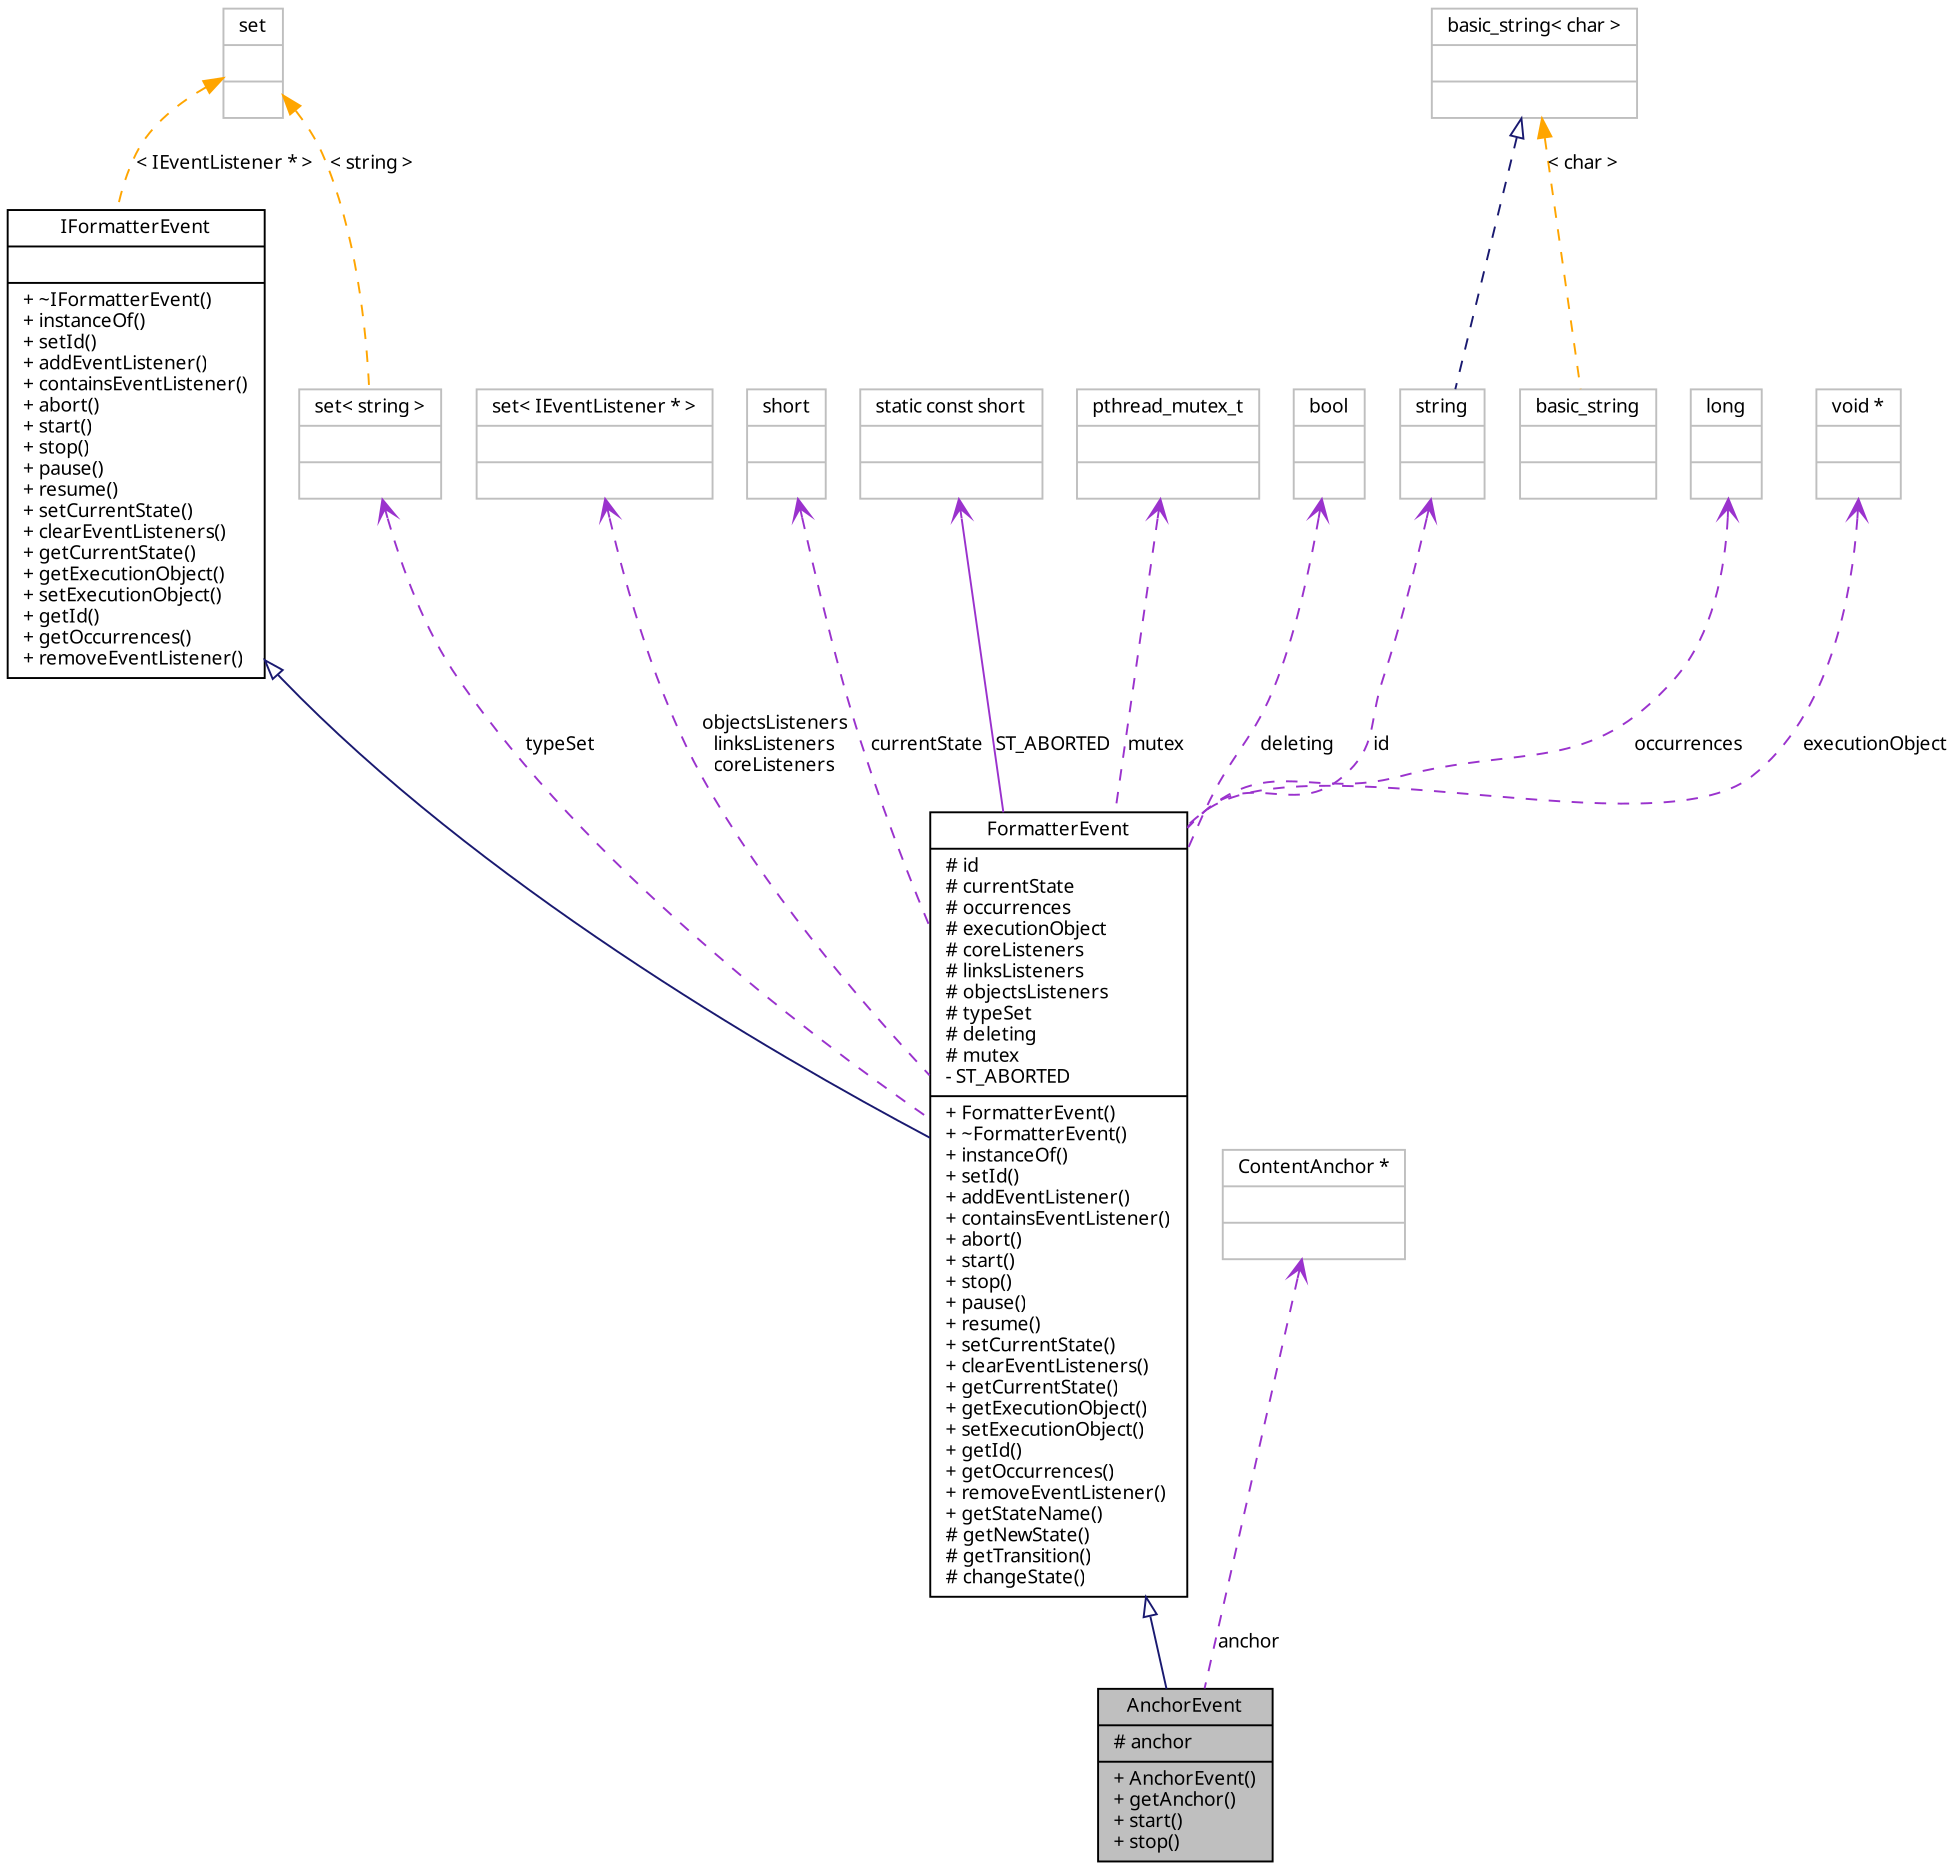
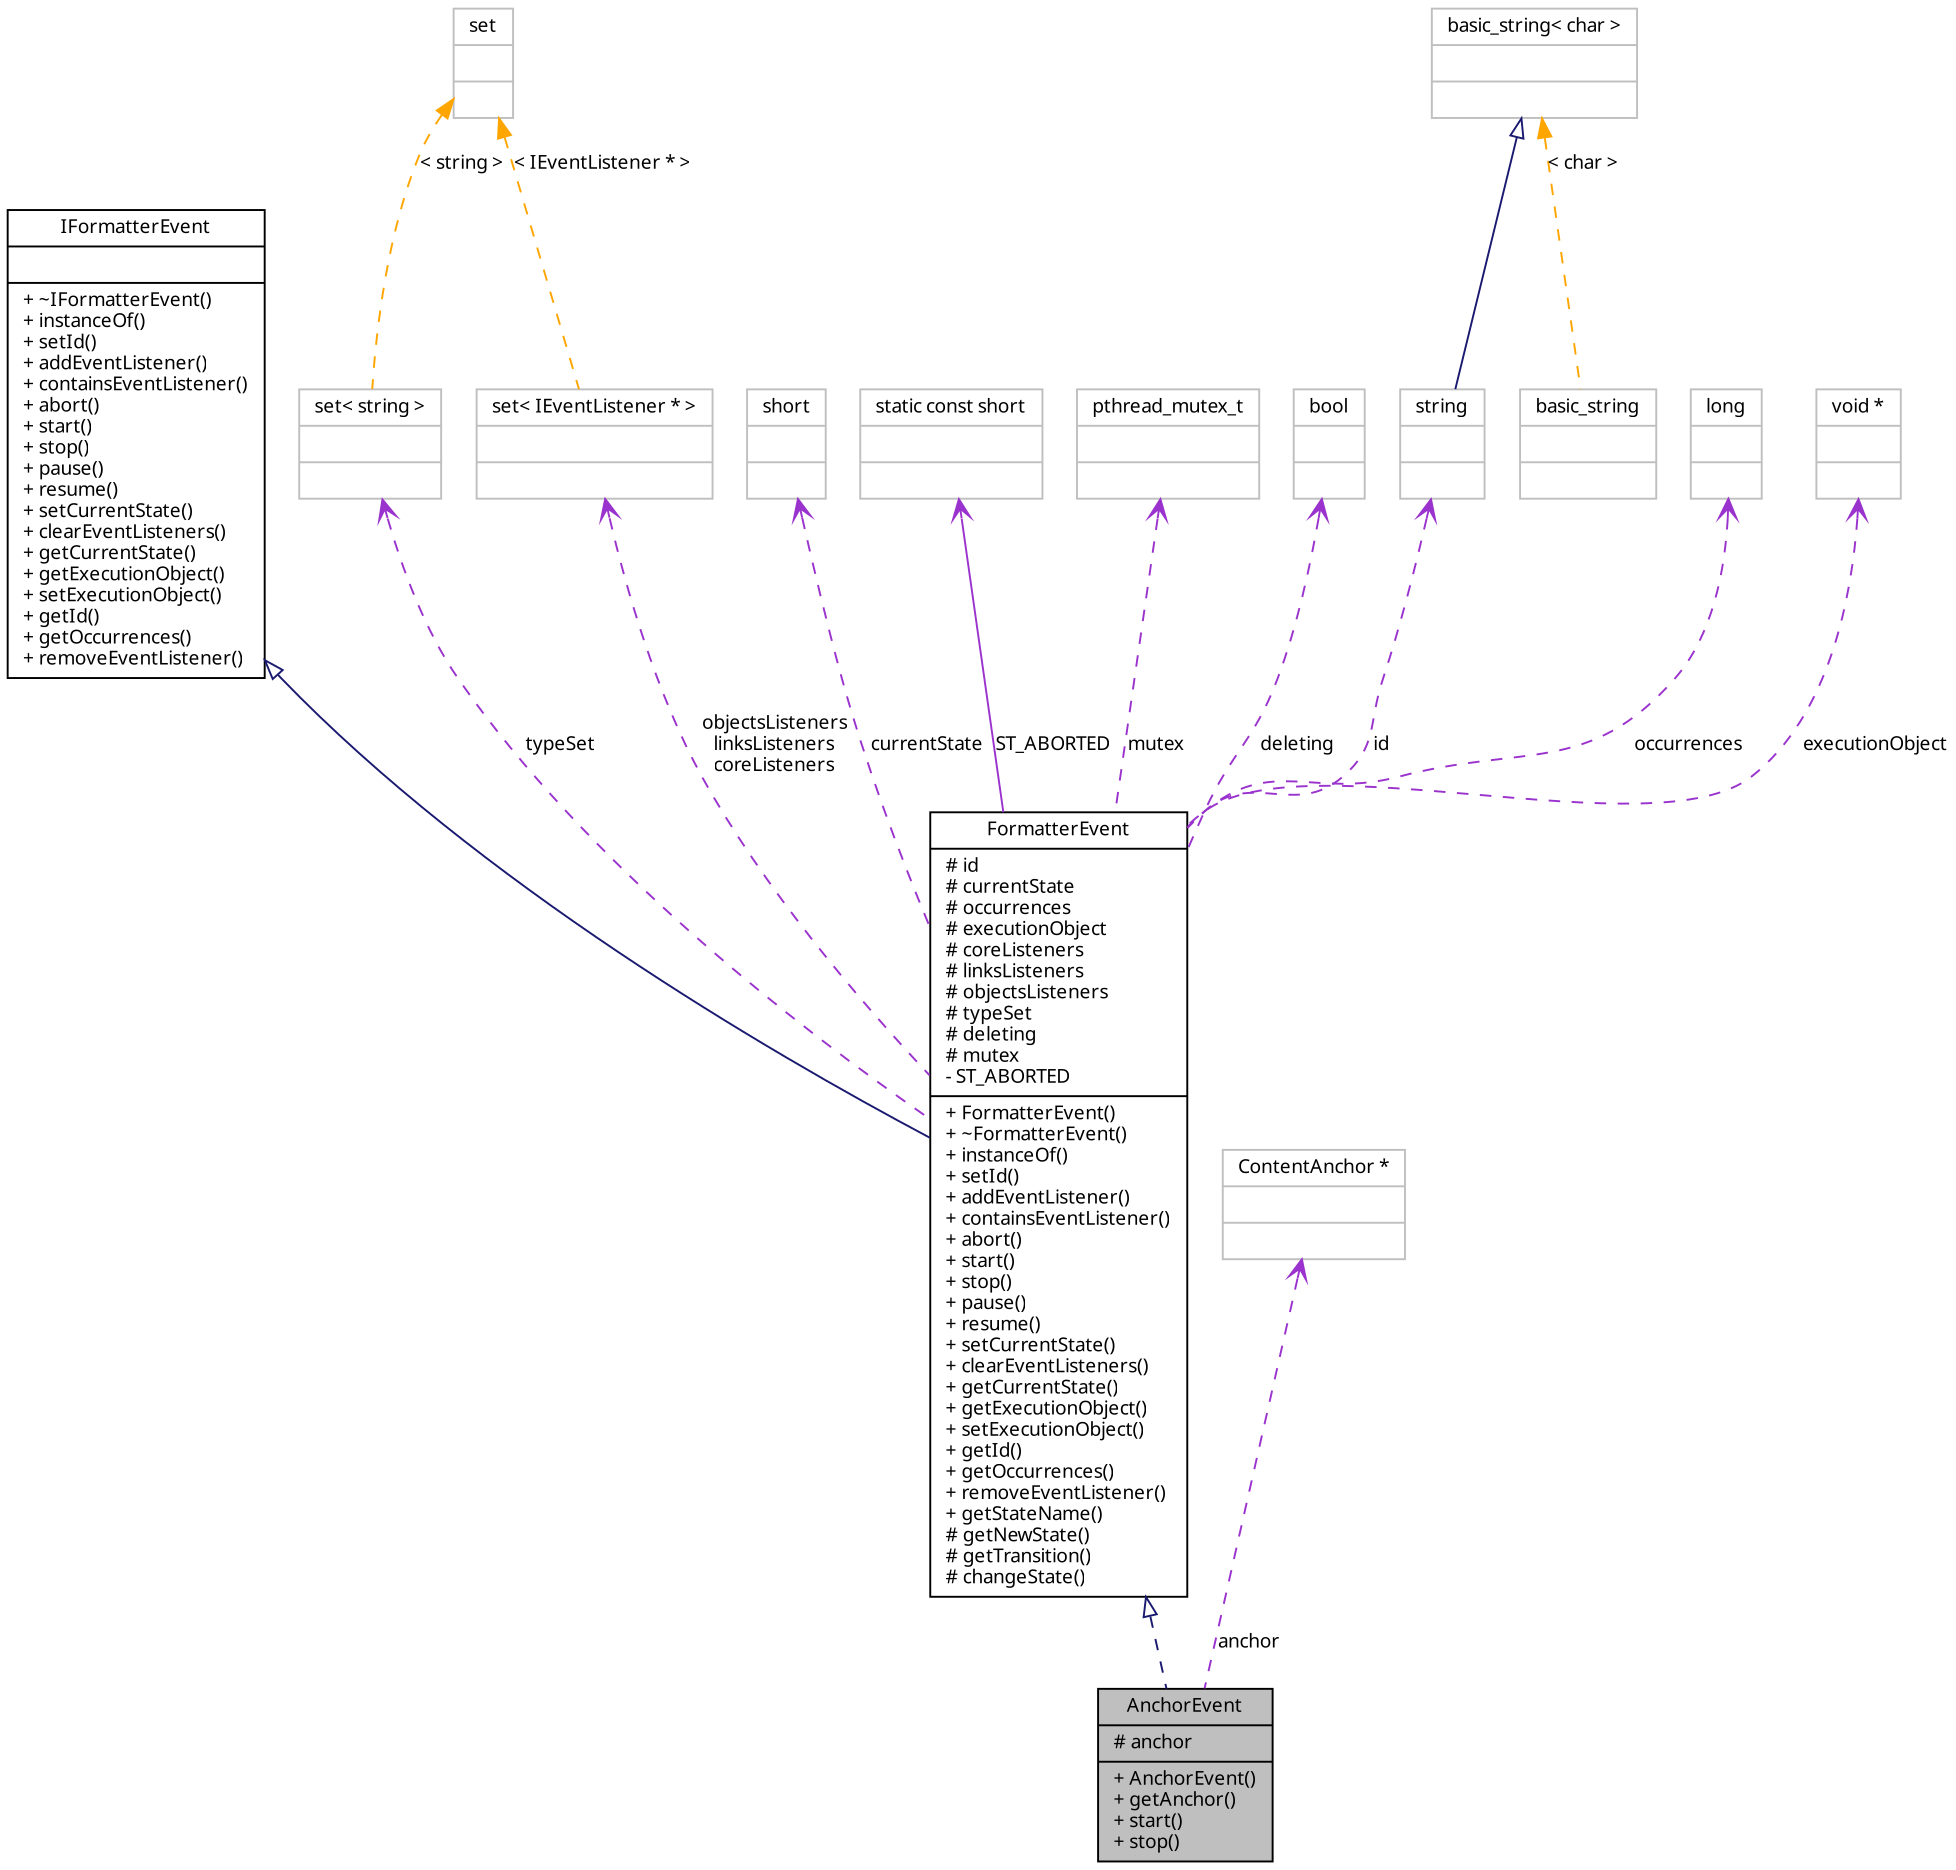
edge "IFormatterEvent" -> "set": now "set< IEventListener * >" -> "set"
edge "string" -> "basic_string< char >": style dashed -> solid
edge "AnchorEvent" -> "FormatterEvent": style solid -> dashed
